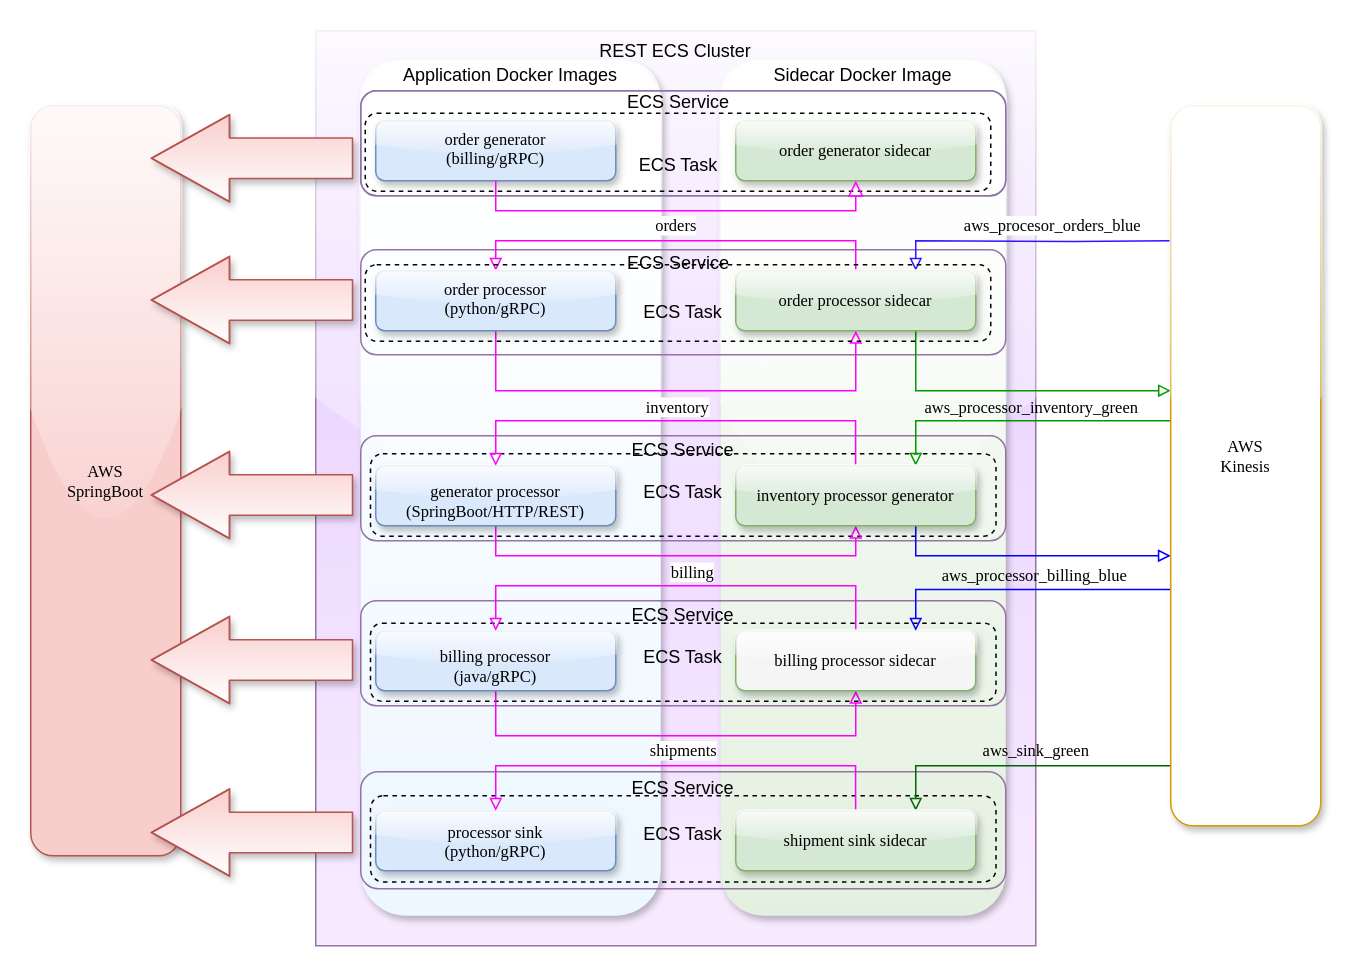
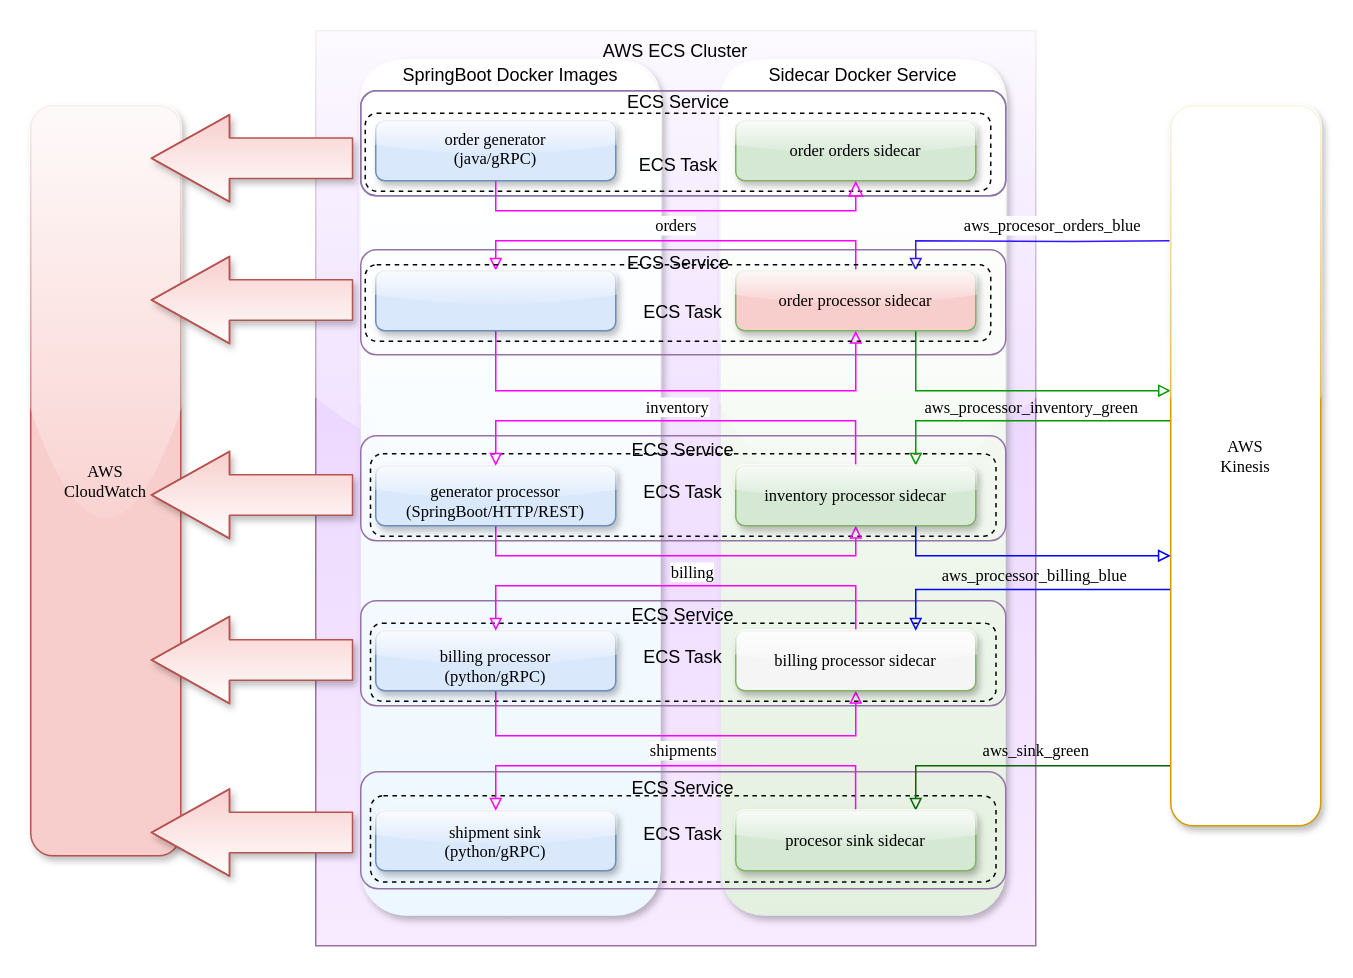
node "REST ECS Cluster": label "REST ECS Cluster" -> "AWS ECS Cluster"
node "Application Docker Images": label "Application Docker Images" -> "SpringBoot Docker Images"
node "Sidecar Docker Image": label "Sidecar Docker Image" -> "Sidecar Docker Service"
node "order generator (billing/gRPC)": label "order generator (billing/gRPC)" -> "order generator (java/gRPC)"
node "order generator sidecar": label "order generator sidecar" -> "order orders sidecar"
node "order processor sidecar": fillcolor #d5e8d4 -> #f8cecc
node "order processor (python/gRPC)": removed
node "AWS SpringBoot": label "AWS SpringBoot" -> "AWS CloudWatch"
node "inventory processor generator": label "inventory processor generator" -> "inventory processor sidecar"
node "billing processor (java/gRPC)": label "billing processor (java/gRPC)" -> "billing processor (python/gRPC)"
node "processor sink (python/gRPC)": label "processor sink (python/gRPC)" -> "shipment sink (python/gRPC)"
node "shipment sink sidecar": label "shipment sink sidecar" -> "procesor sink sidecar"
